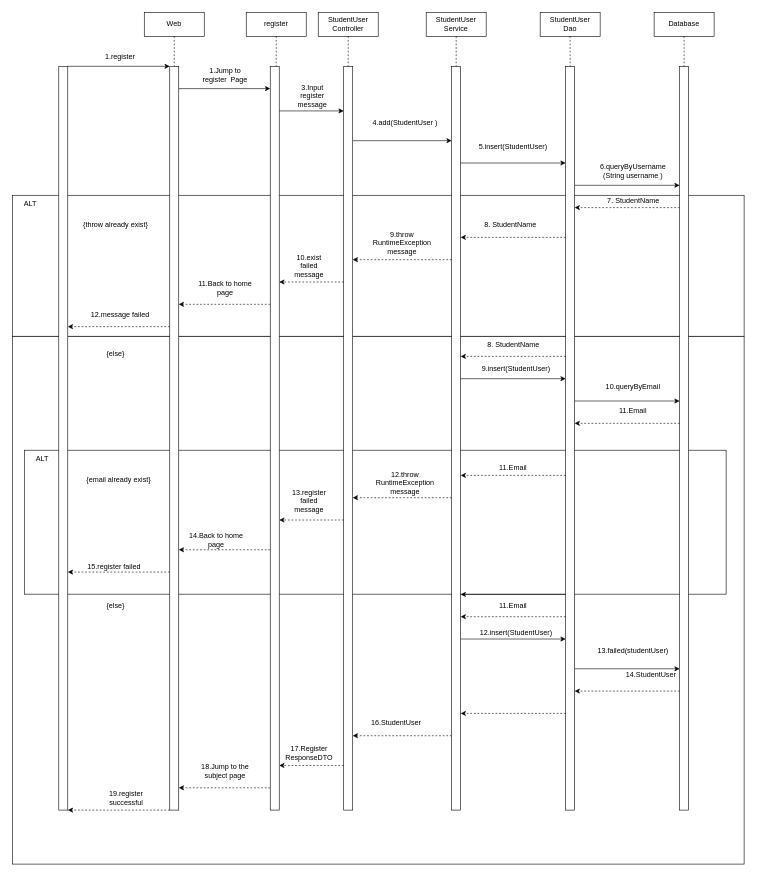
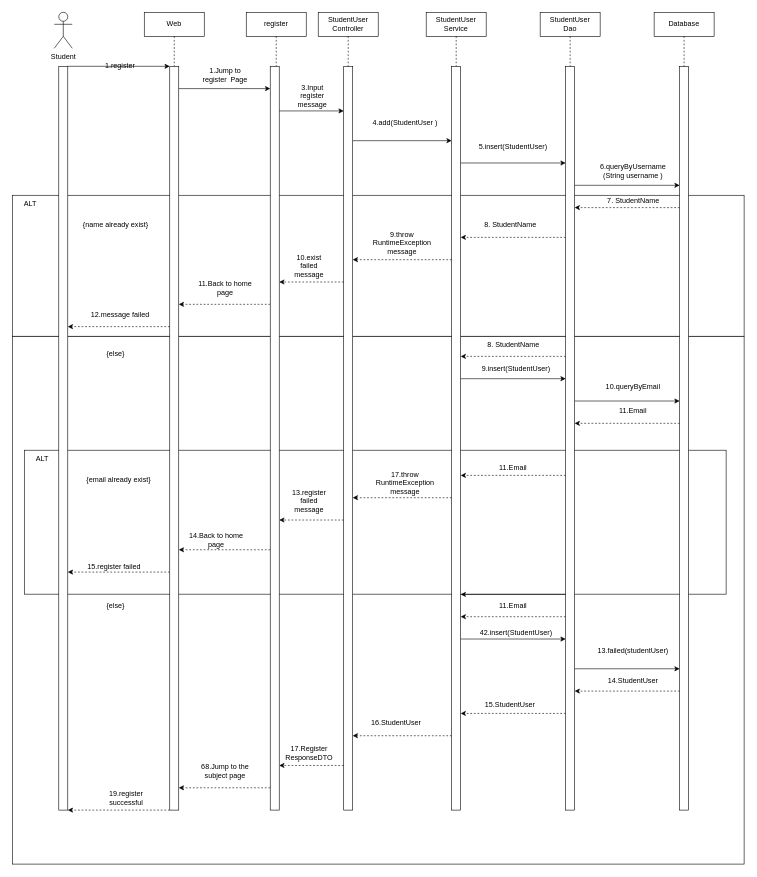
node "Student": added
node "1.register": moved (120, 57) -> (120, 66)
node "{throw already exist}": label "{throw already exist}" -> "{name already exist}"
node "12.throw RuntimeException message": label "12.throw RuntimeException message" -> "17.throw RuntimeException message"
node "12.insert(StudentUser)": label "12.insert(StudentUser)" -> "42.insert(StudentUser)"
node "14.StudentUser": moved (651, 675) -> (633, 681)
node "15.StudentUser": added
node "18.Jump to the subject page": label "18.Jump to the subject page" -> "68.Jump to the subject page"
